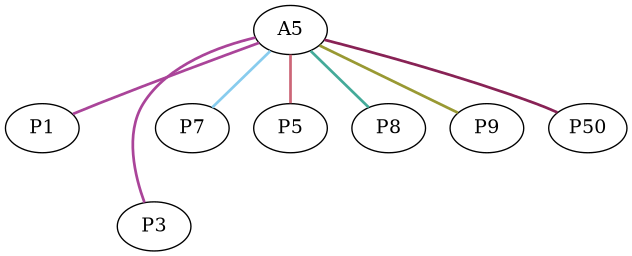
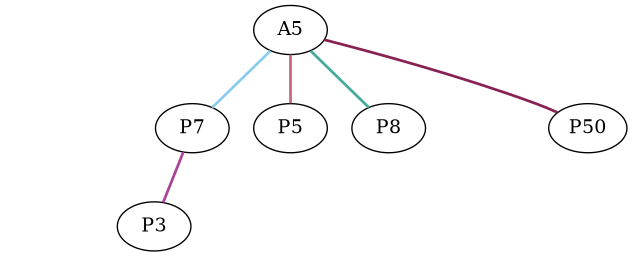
edge "A5" -- "P3": now "P7" -- "P3"
node "P1": removed
node "P9": removed
